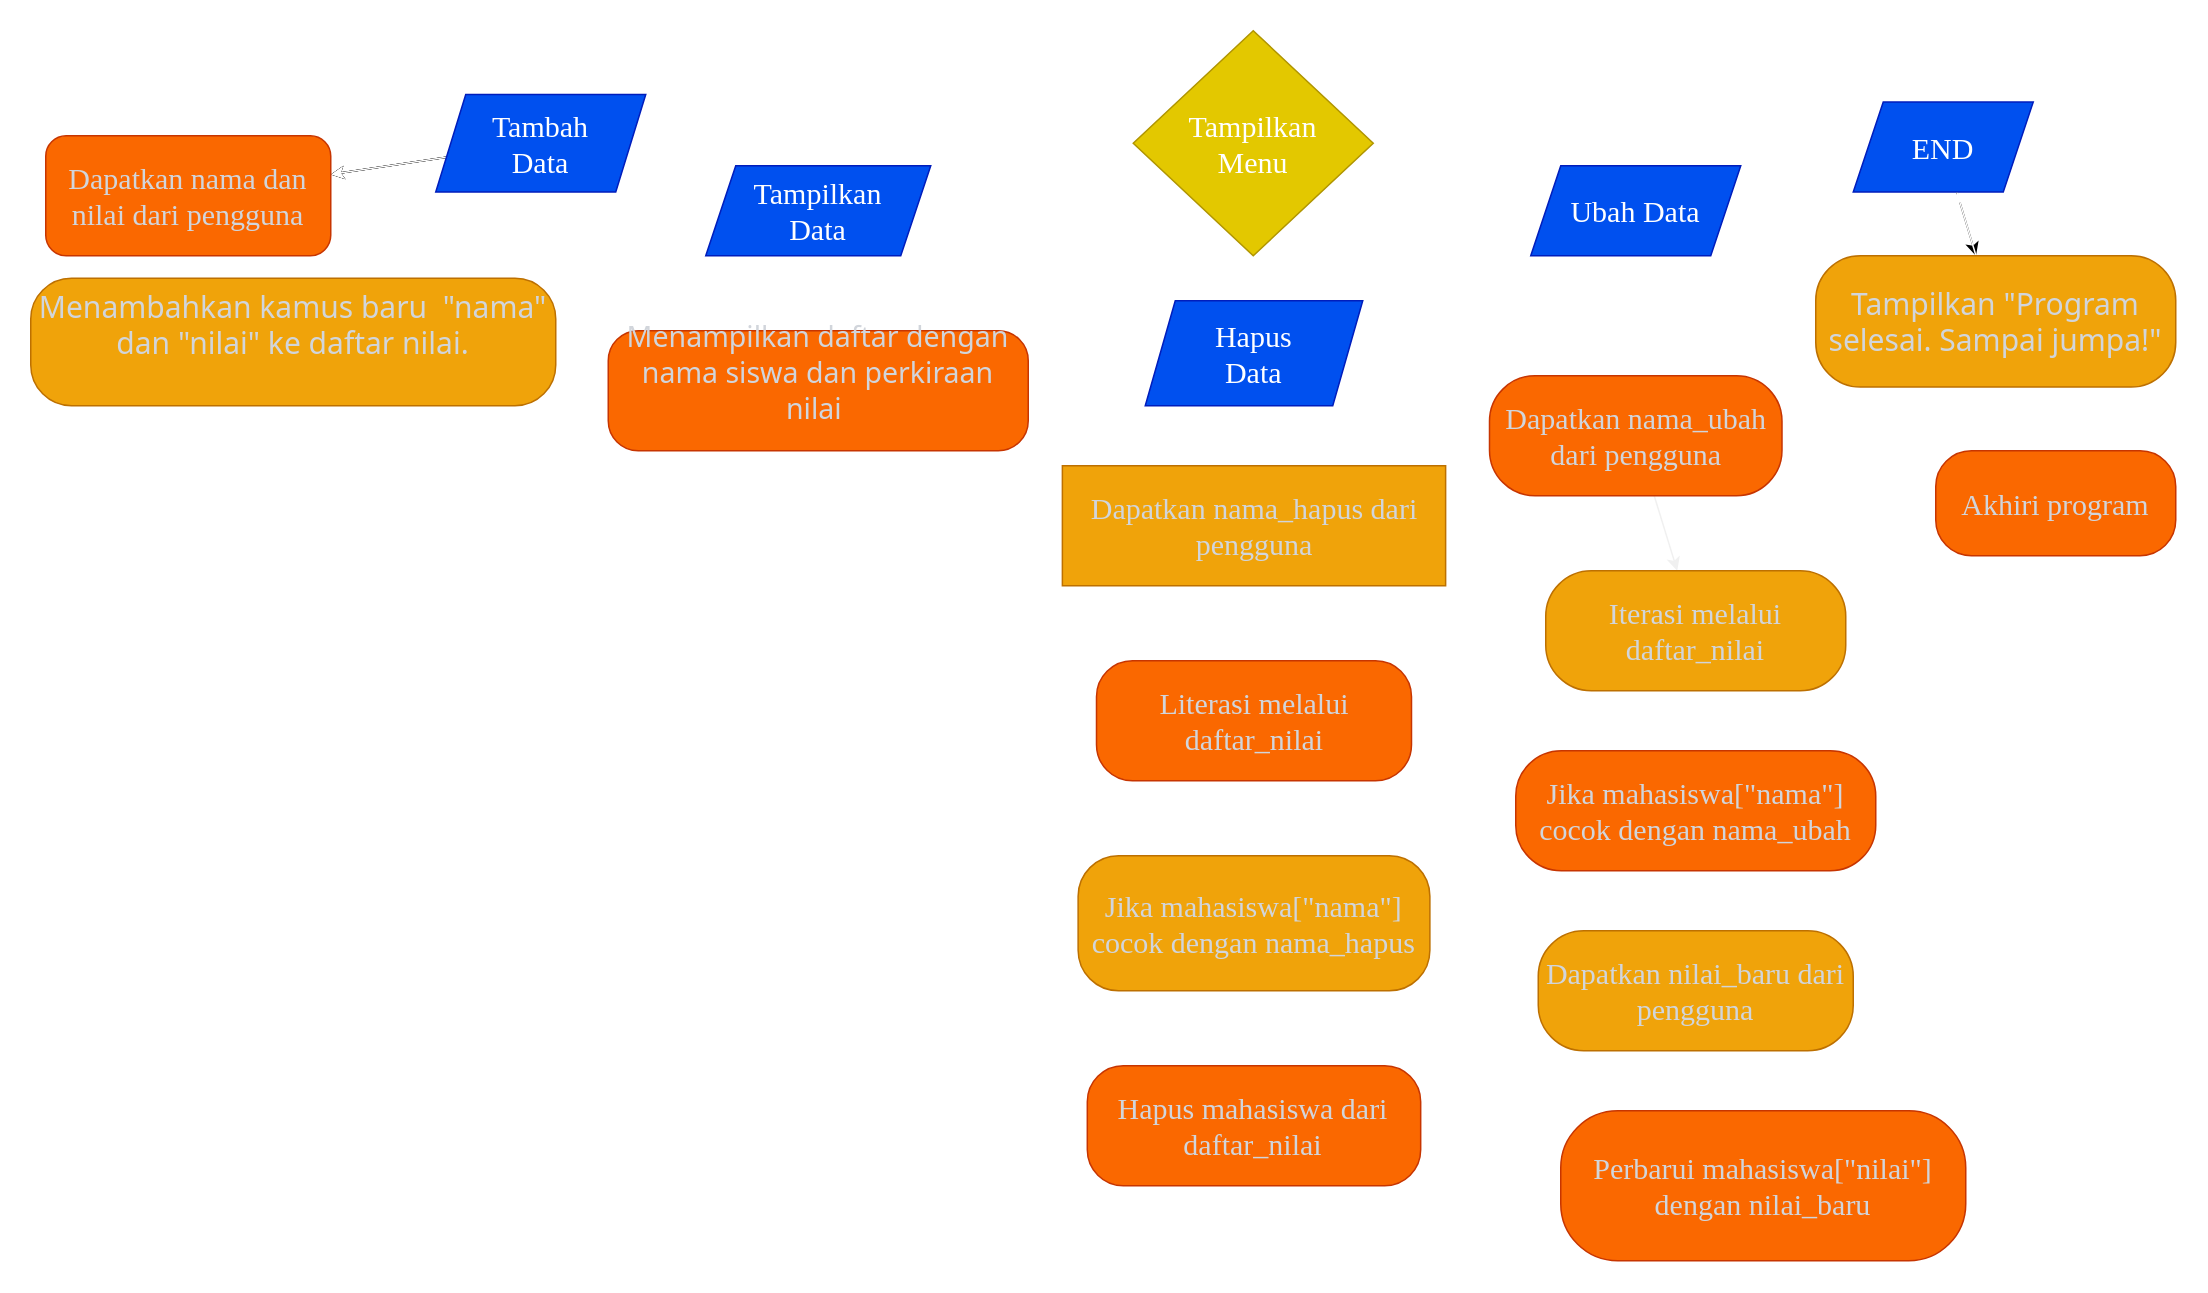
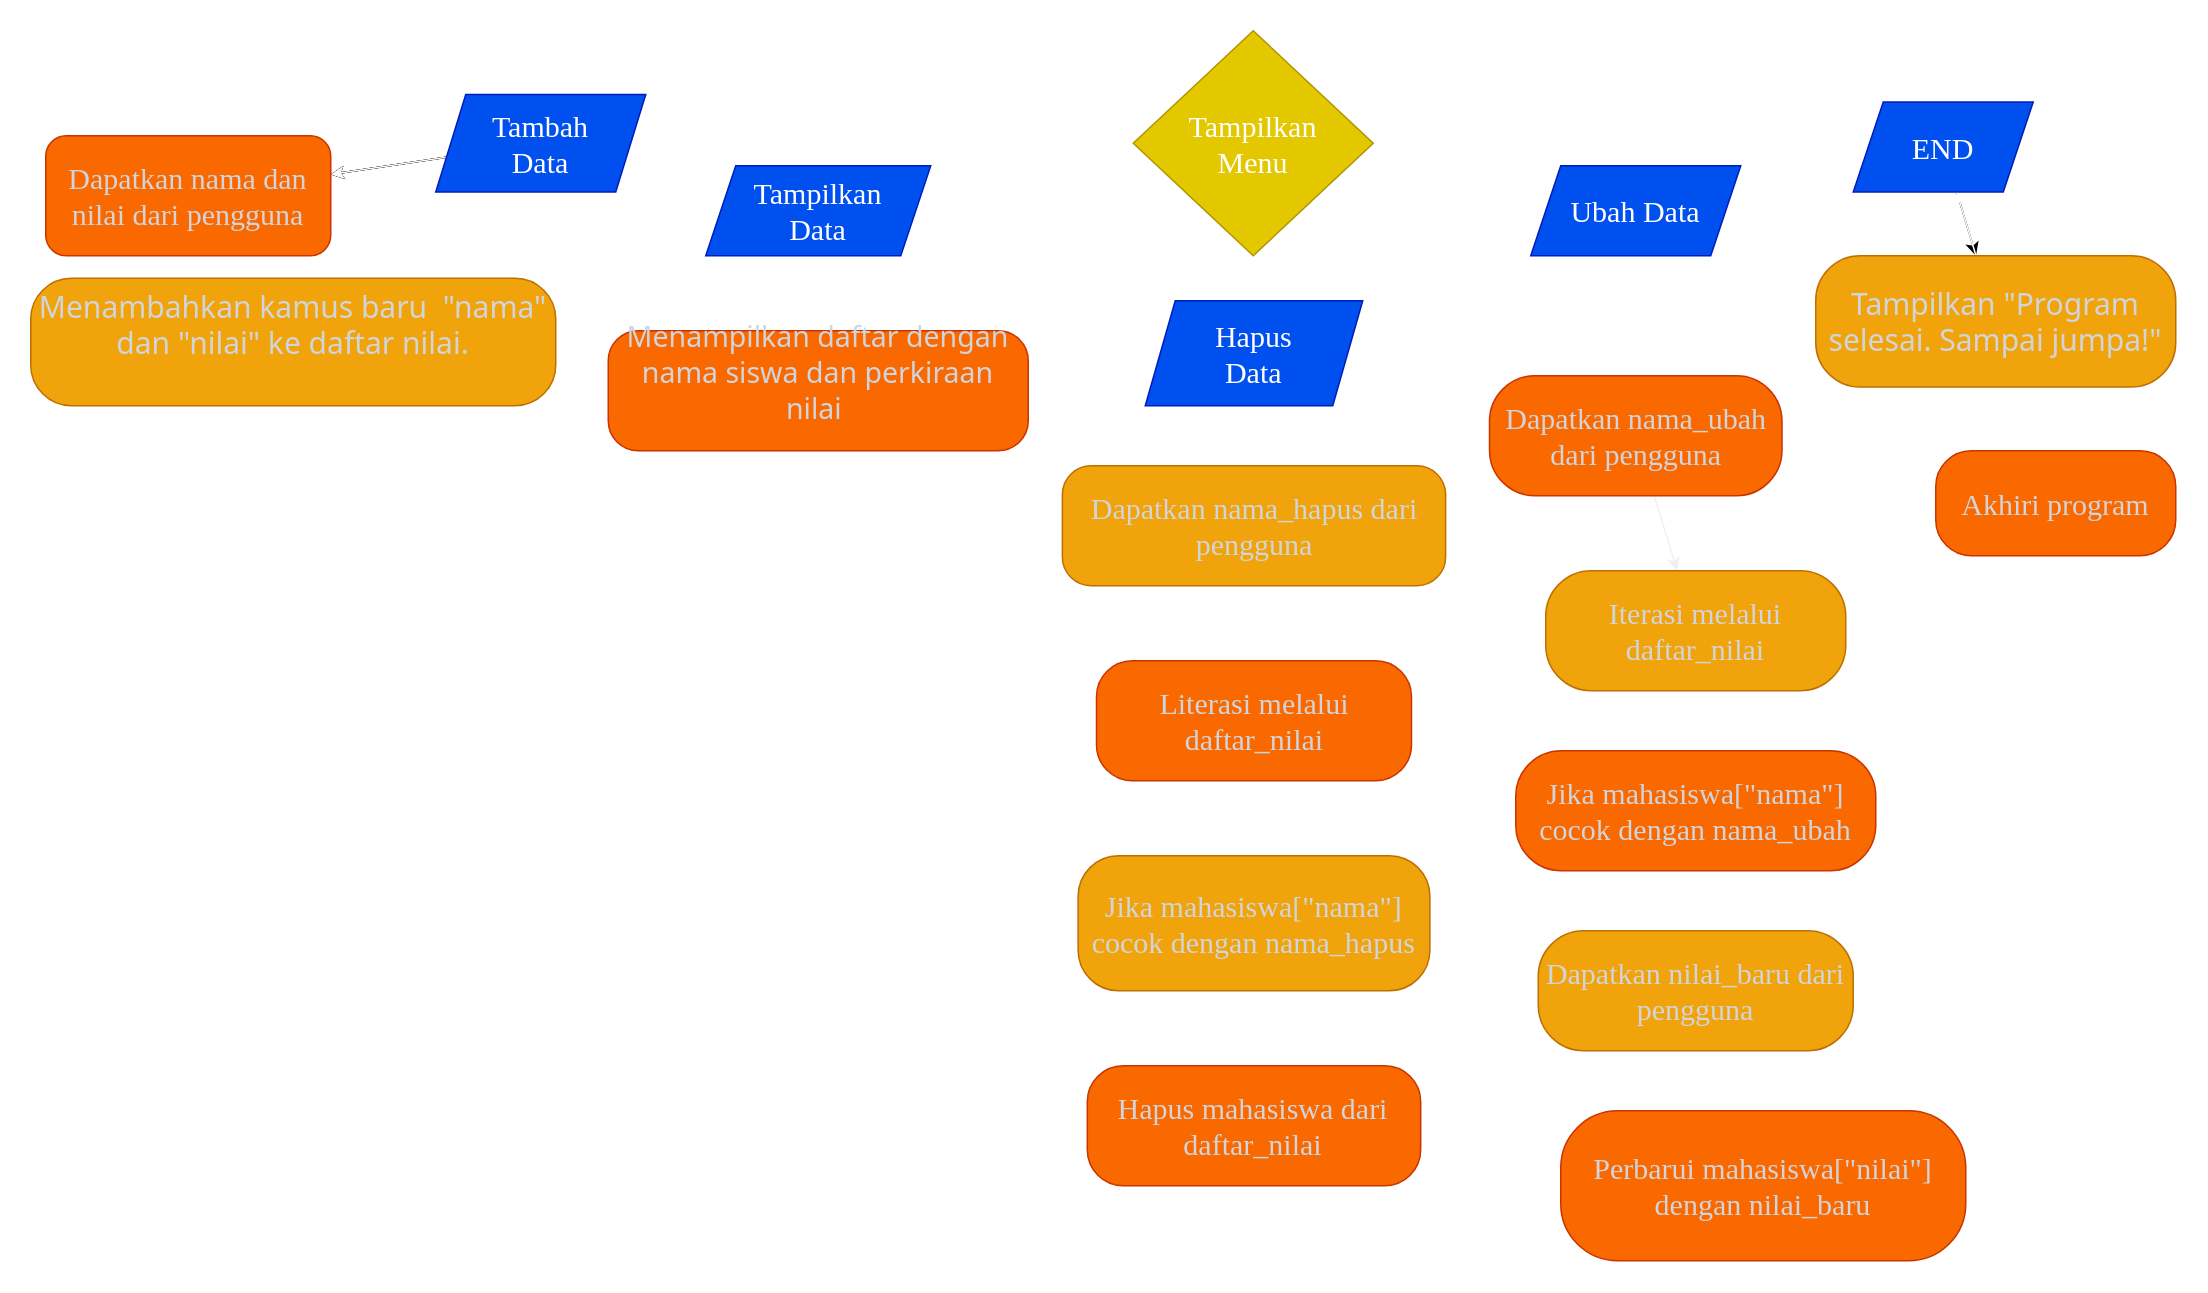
node "Dapatkan nama_hapus dari pengguna": shape rectangle -> rounded rectangle
